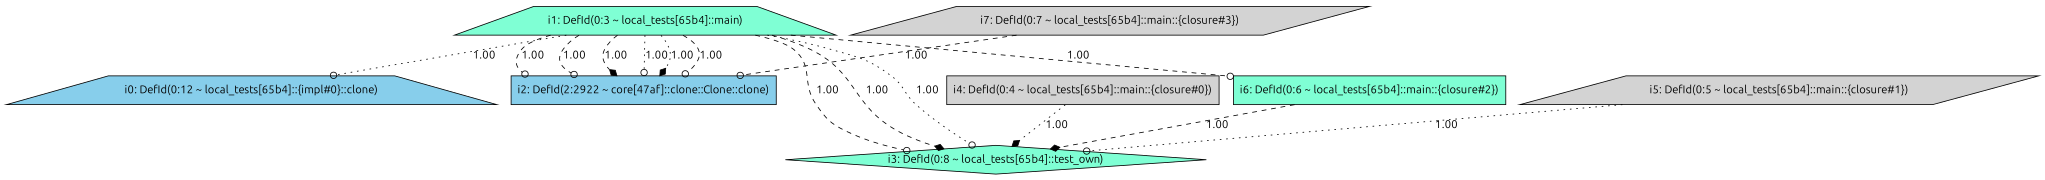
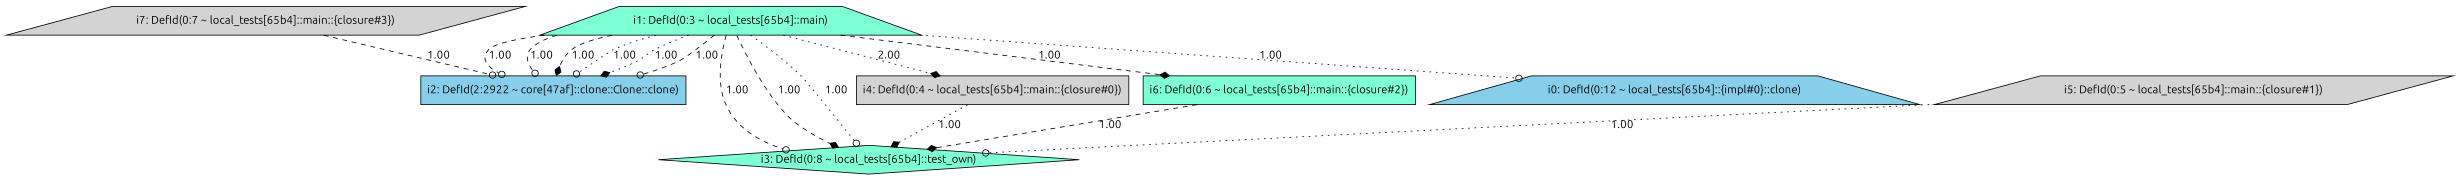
edge "i1: DefId(0:3 ~ local_tests[65b4]::main)" -> "i4: DefId(0:4 ~ local_tests[65b4]::main::{closure#0})": added, label "2.00"
edge "i1: DefId(0:3 ~ local_tests[65b4]::main)" -> "i6: DefId(0:6 ~ local_tests[65b4]::main::{closure#2})": arrowhead odot -> diamond
